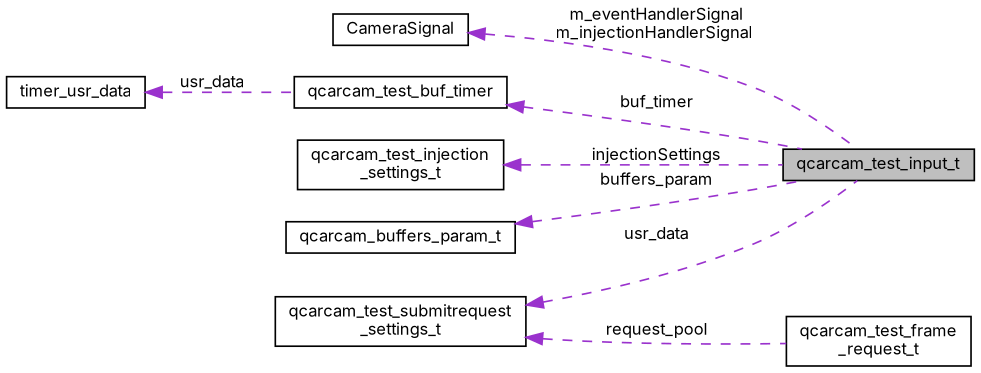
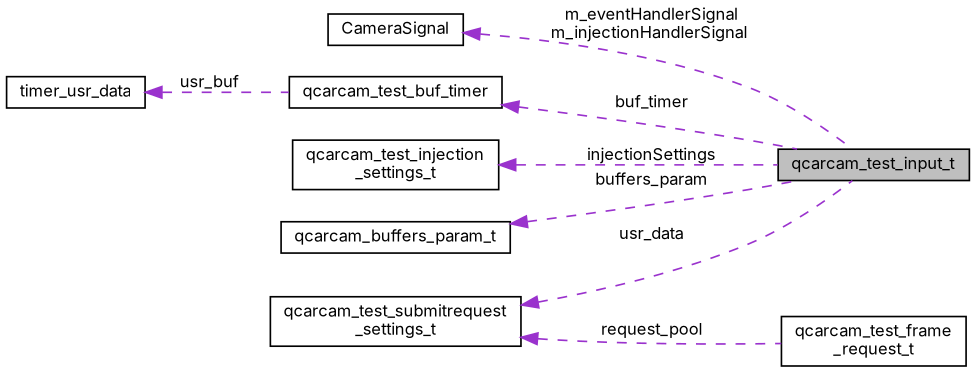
edge "qcarcam_test_buf_timer" -> "timer_usr_data": label " usr_data" -> " usr_buf"
